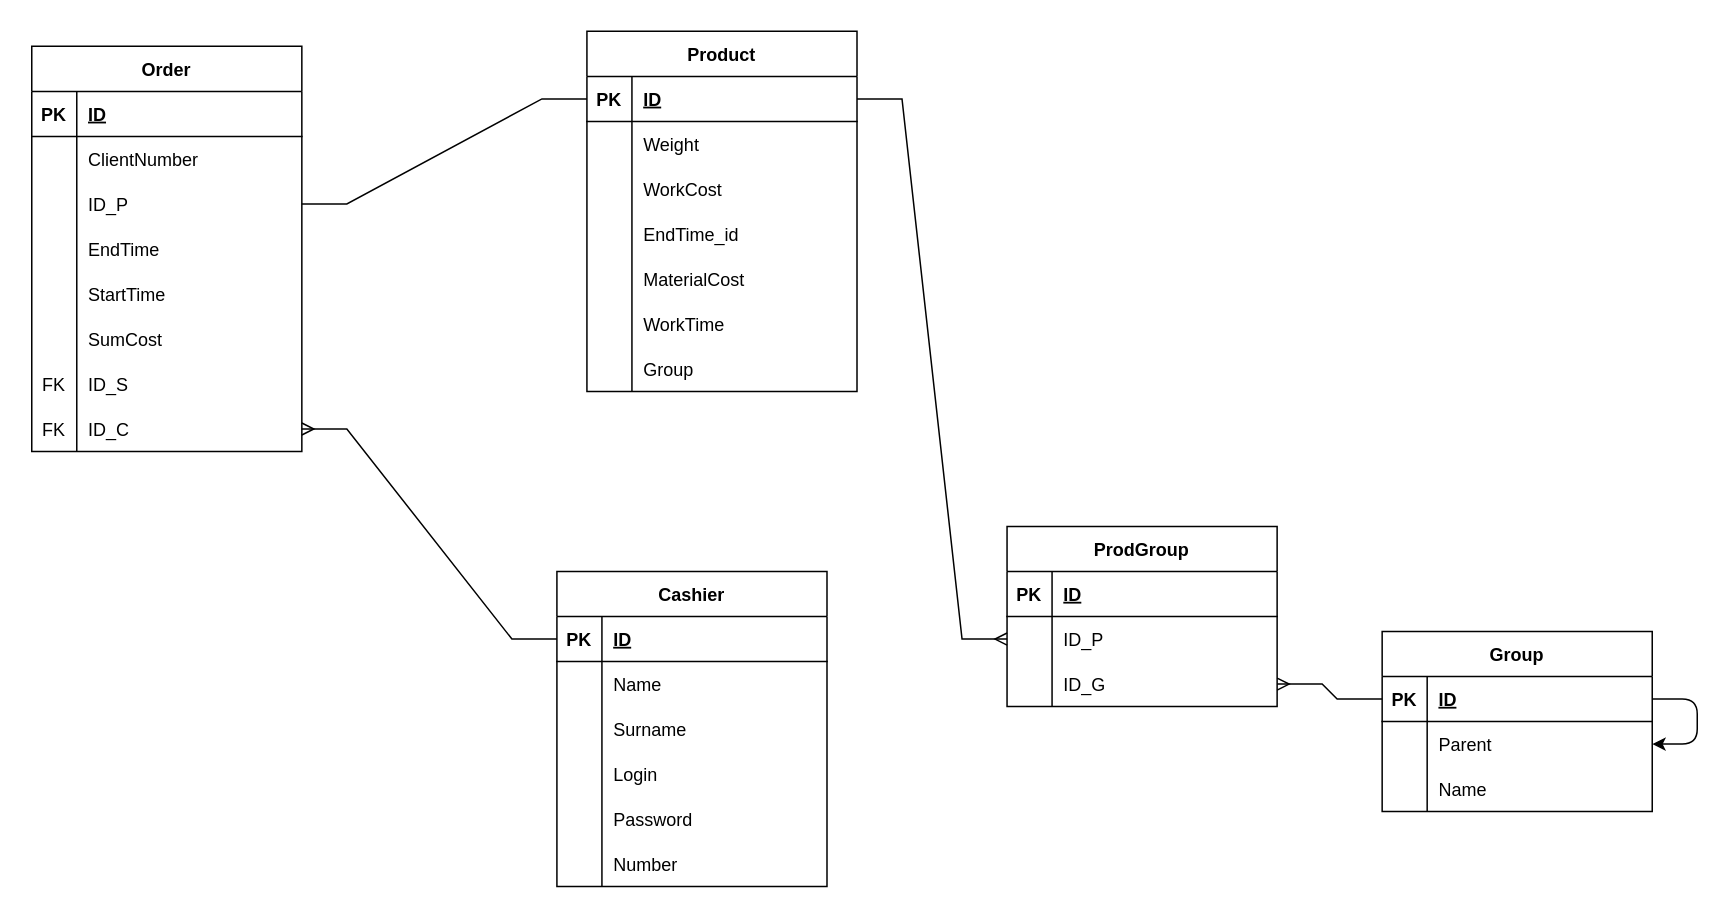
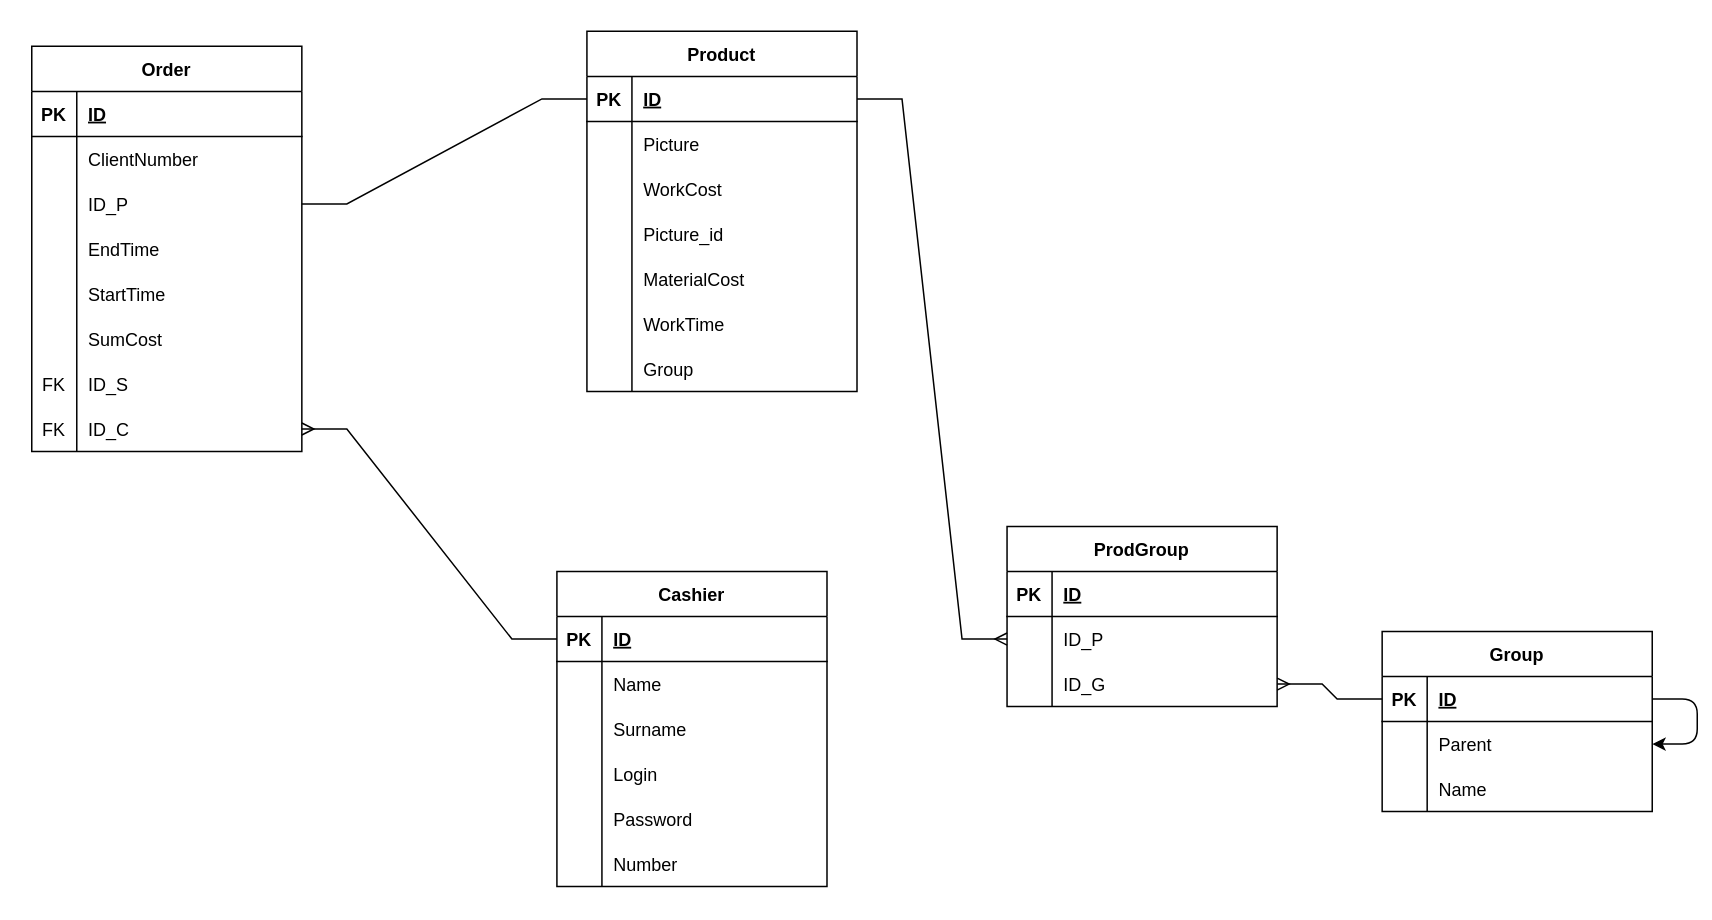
node "Weight": label "Weight" -> "Picture"
node "EndTime_id": label "EndTime_id" -> "Picture_id"
